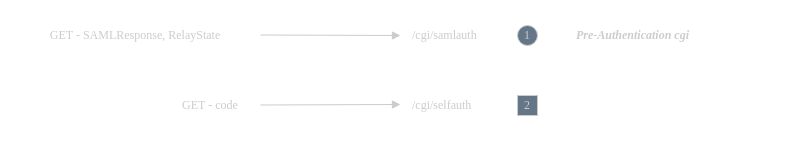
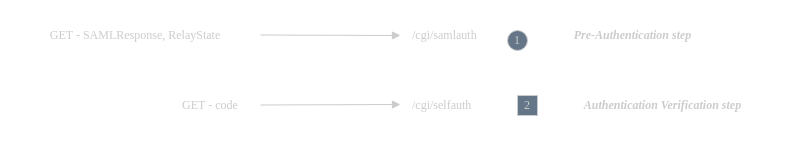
node "1": moved (528, 36) -> (518, 41)
node "Pre-Authentication cgi": label "Pre-Authentication cgi" -> "Pre-Authentication step"
node "Authentication Verification step": added
